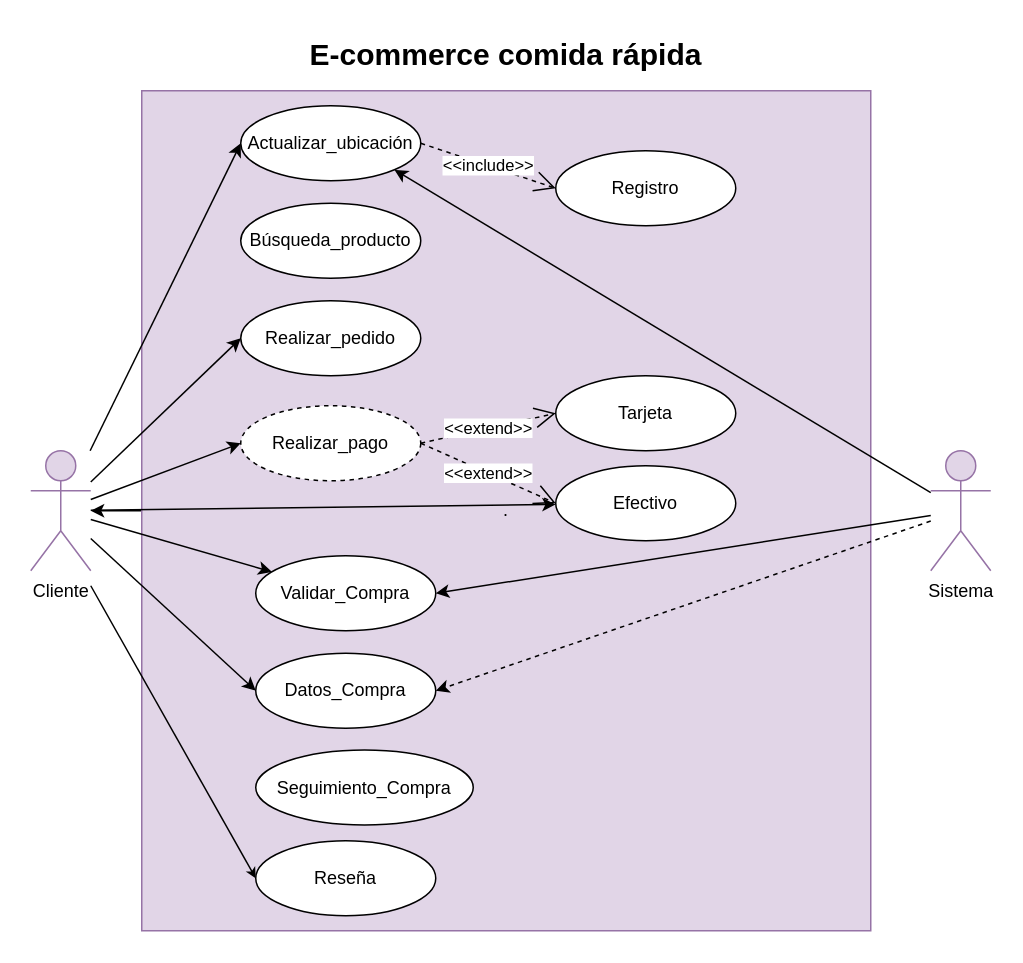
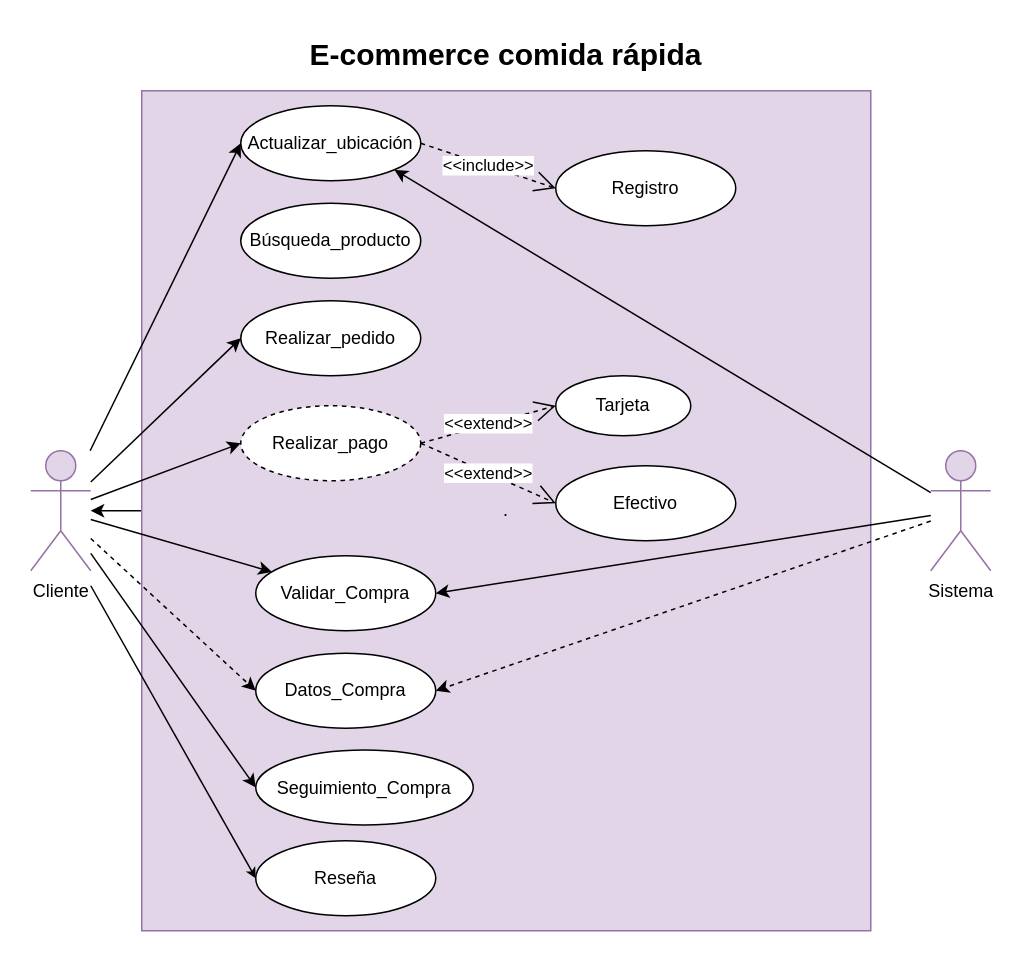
node "Tarjeta": size 180x75 -> 135x60
edge "Cliente" -> "Efectivo": now "Cliente" -> "Seguimiento_Compra"
edge "Cliente" -> "Datos_Compra": style solid -> dashed
